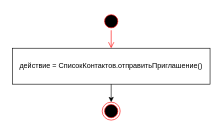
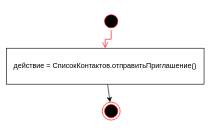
node "действие = СписокКонтактов.отправитьПриглашение()": moved (111, 66) -> (105, 66)
